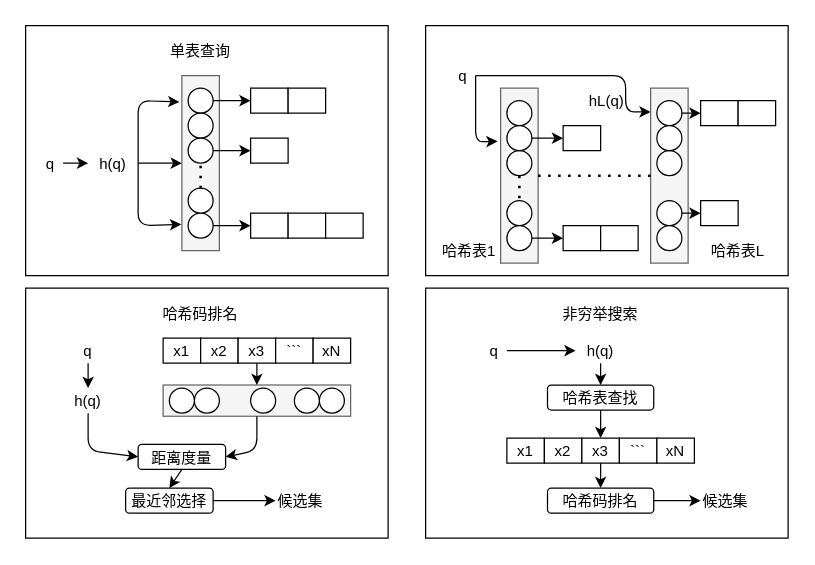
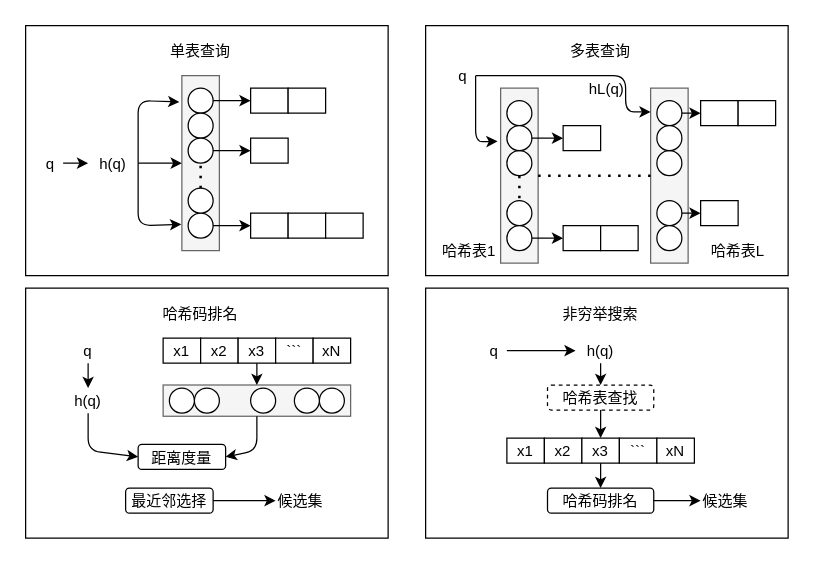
node "多表查询": added
node "hL(q)": moved (607, 101) -> (607, 88)
node "哈希表查找": style solid -> dashed
edge "距离度量" -> "最近邻选择": removed
